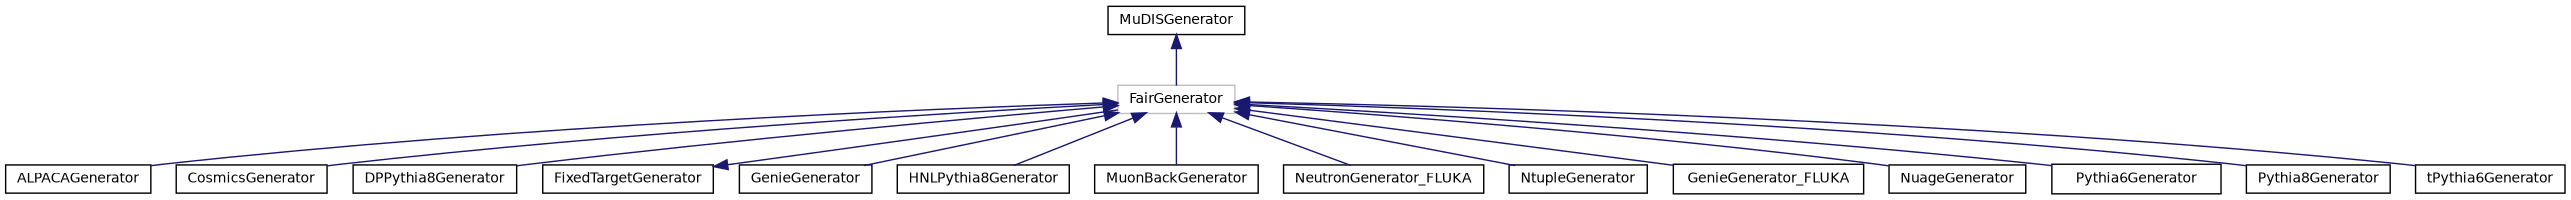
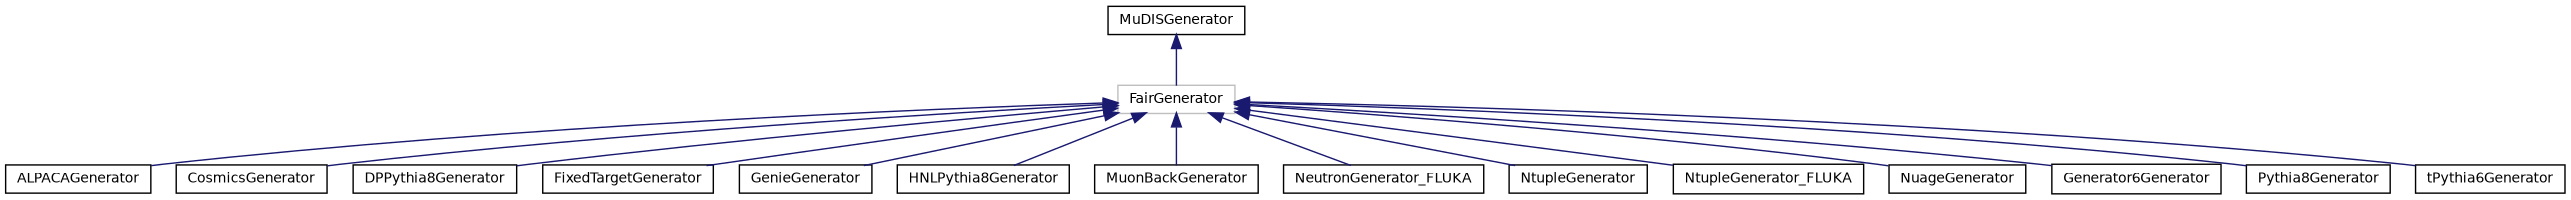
edge "FairGenerator" -> "FixedTargetGenerator": reversed
node "GenieGenerator_FLUKA": label "GenieGenerator_FLUKA" -> "NtupleGenerator_FLUKA"
node "Pythia6Generator": label "Pythia6Generator" -> "Generator6Generator"
